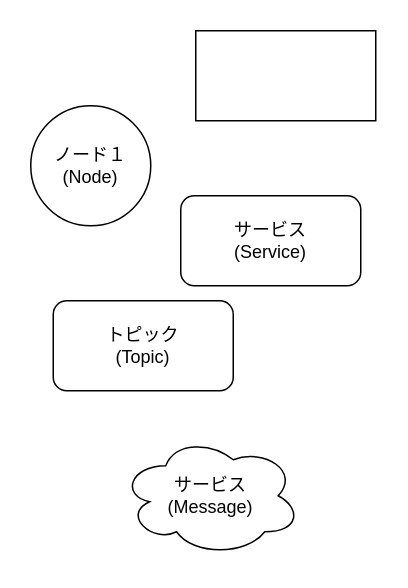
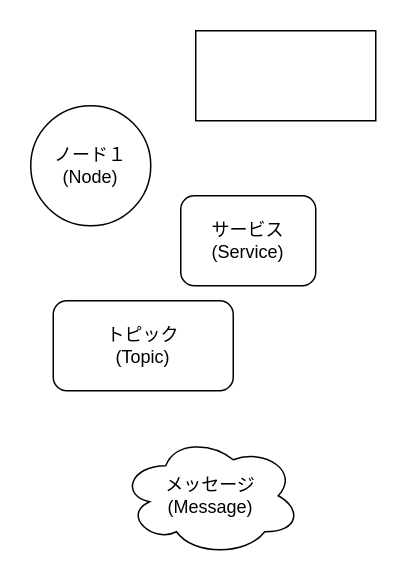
node "サービス (Service)": size 180x90 -> 135x90
node "サービス (Message)": label "サービス (Message)" -> "メッセージ (Message)"
